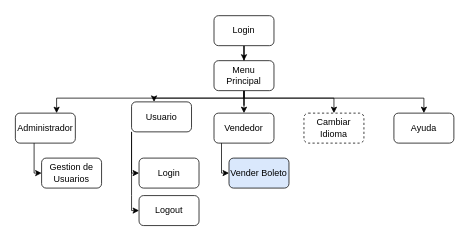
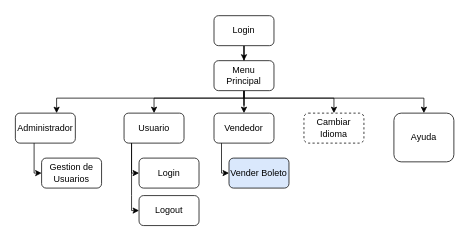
node "Usuario": moved (162, 117) -> (154, 128)
node "Ayuda": size 60x30 -> 60x49
